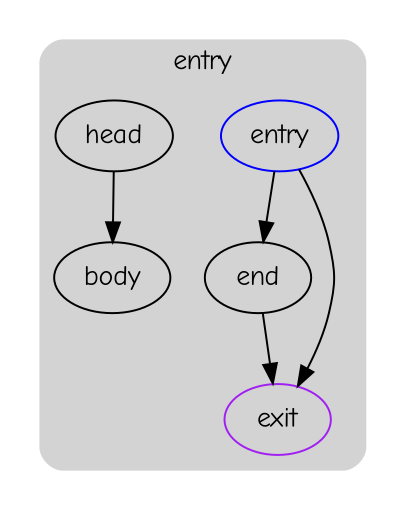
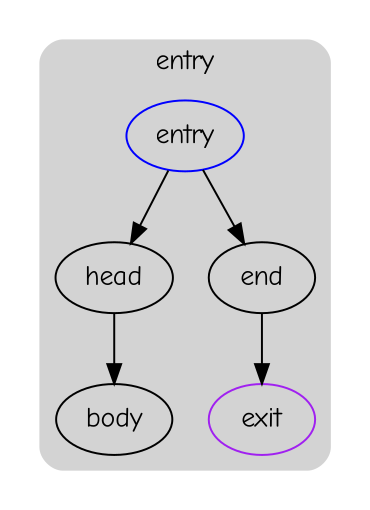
edge "entry" -> "exit": now "entry" -> "head"
